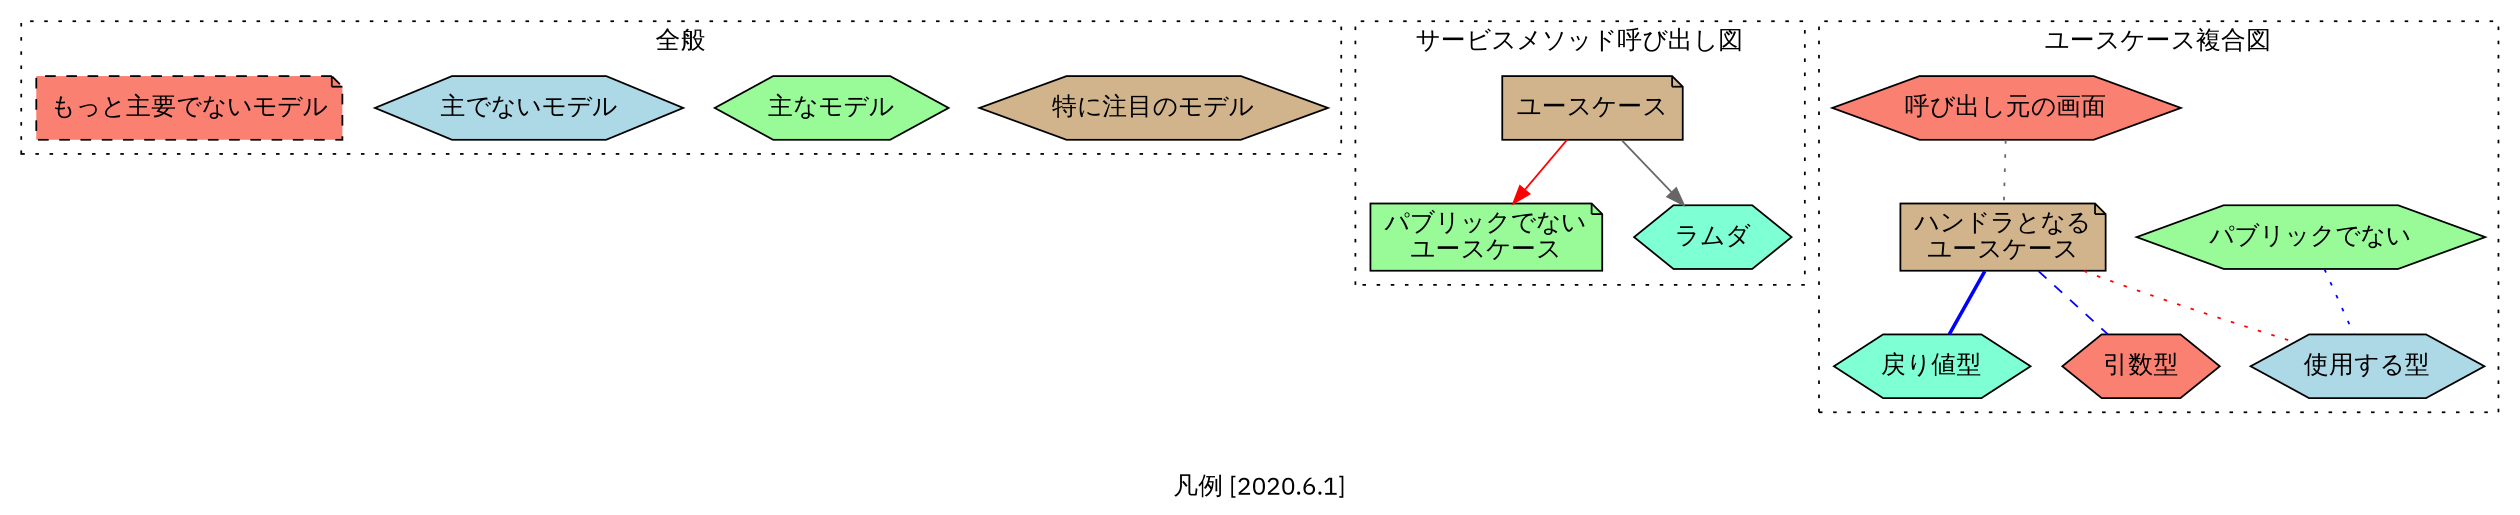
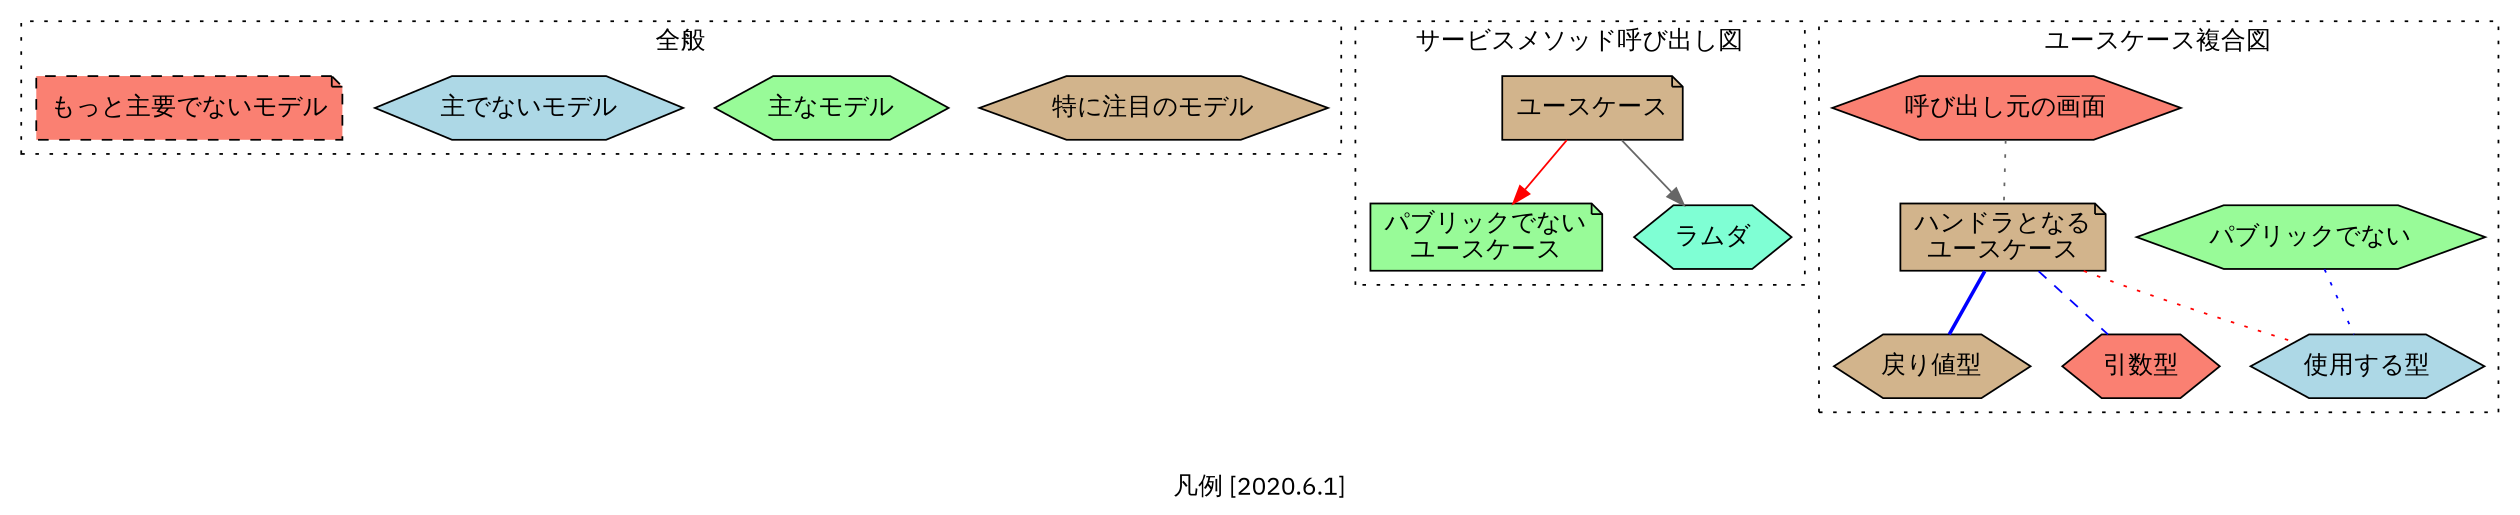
node "戻り値型": fillcolor aquamarine -> tan
